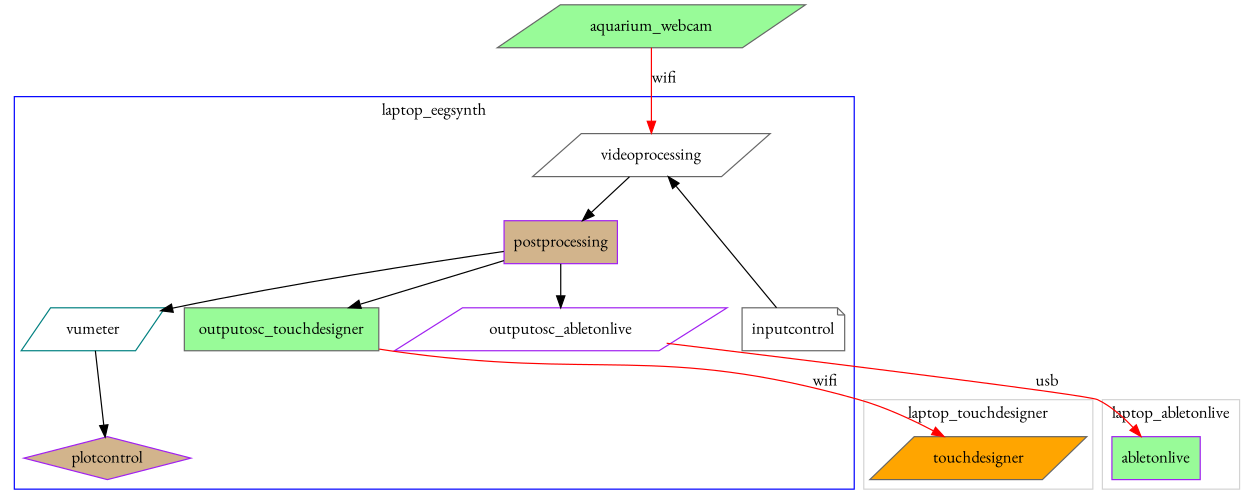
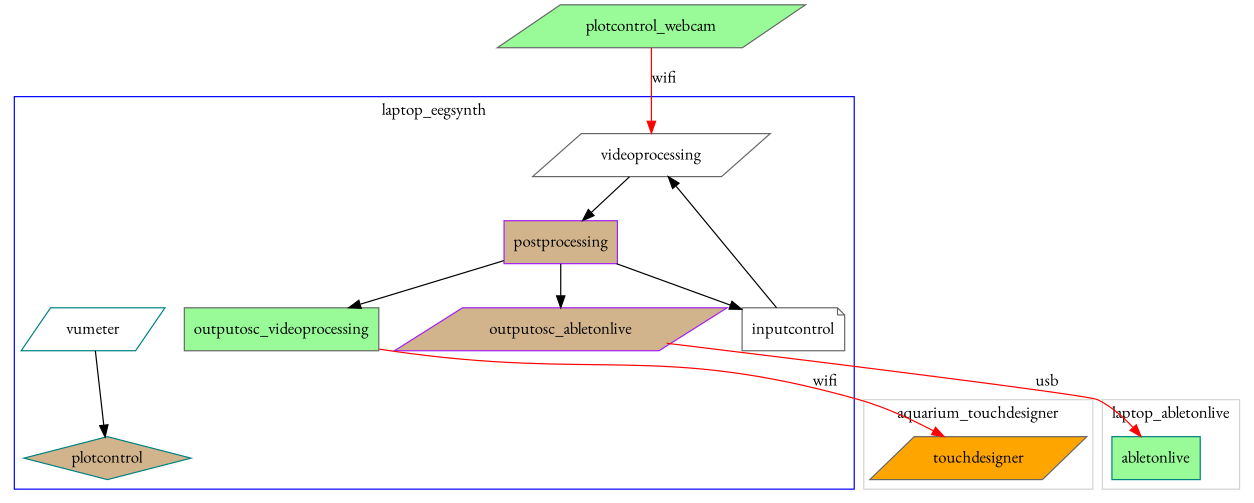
node "aquarium_webcam": label "aquarium_webcam" -> "plotcontrol_webcam"
edge "postprocessing" -> "vumeter": now "postprocessing" -> "inputcontrol"
node "outputosc_touchdesigner": label "outputosc_touchdesigner" -> "outputosc_videoprocessing"
node "outputosc_abletonlive": fillcolor white -> tan
cluster "laptop_touchdesigner": label "laptop_touchdesigner" -> "aquarium_touchdesigner"
node "plotcontrol": color purple -> teal
node "abletonlive": color purple -> teal
